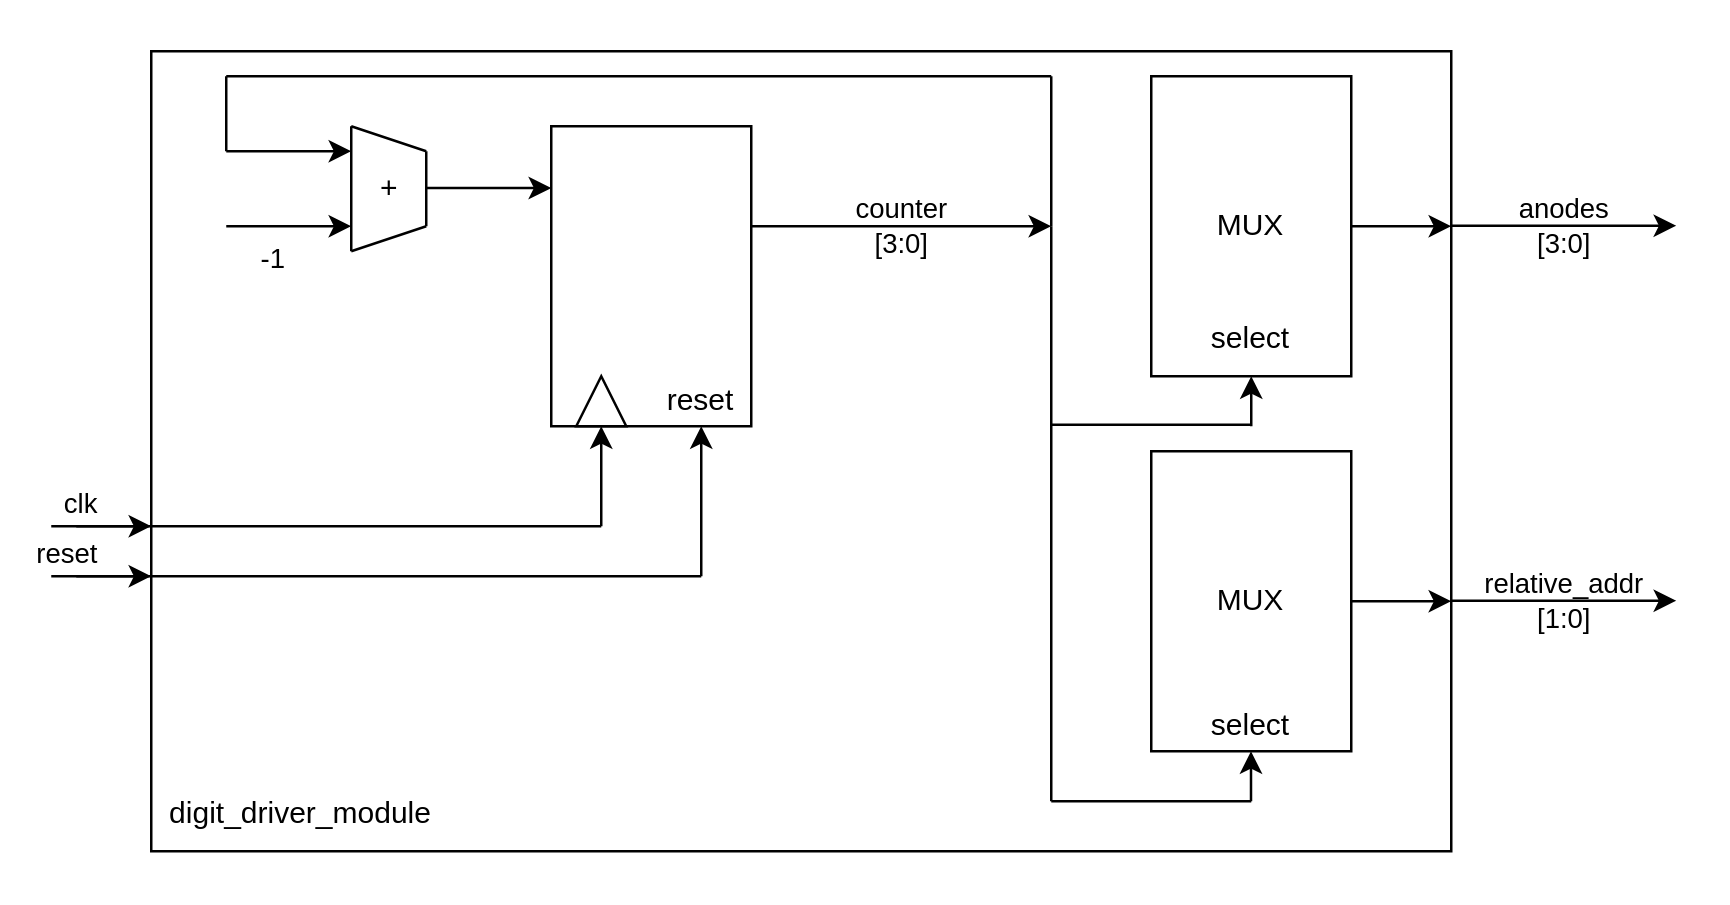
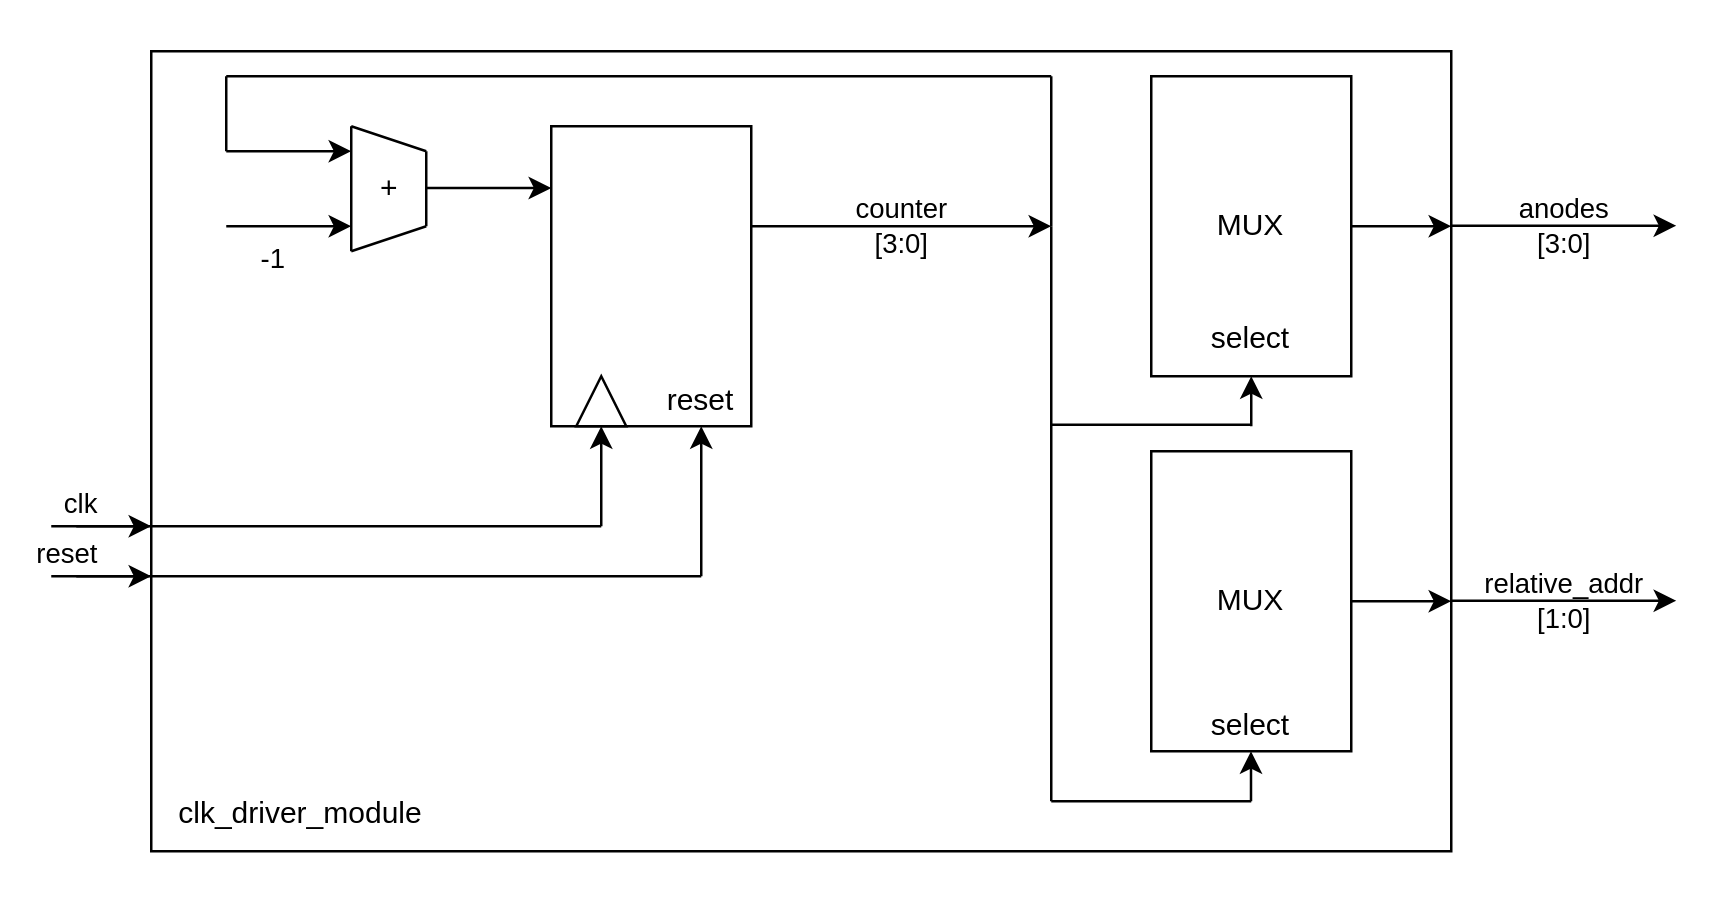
node "digit_driver_module": label "digit_driver_module" -> "clk_driver_module"
